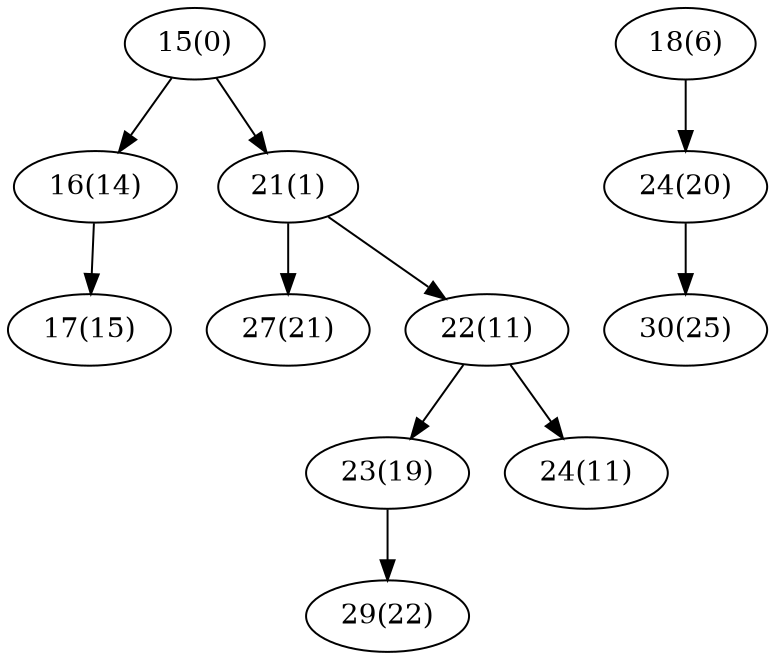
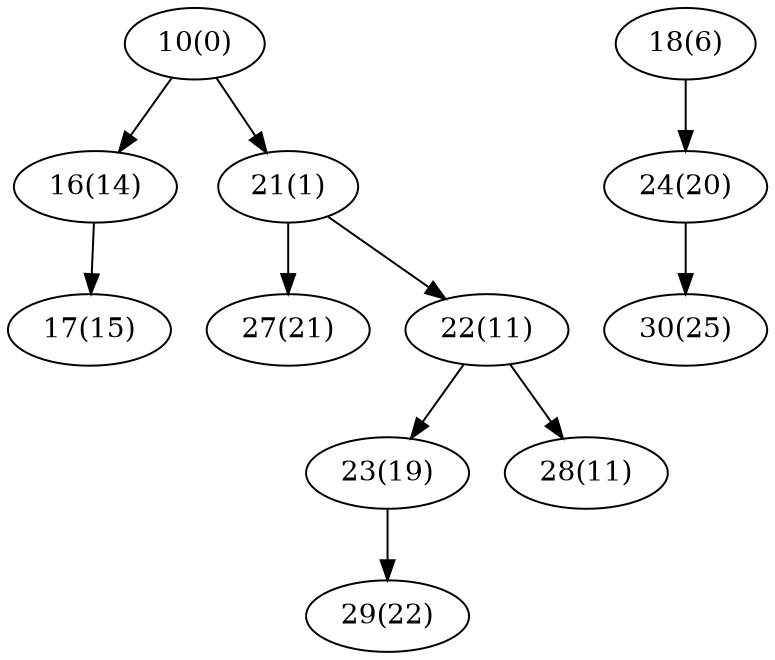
node "15(0)": label "15(0)" -> "10(0)"
node "24(11)": label "24(11)" -> "28(11)"
